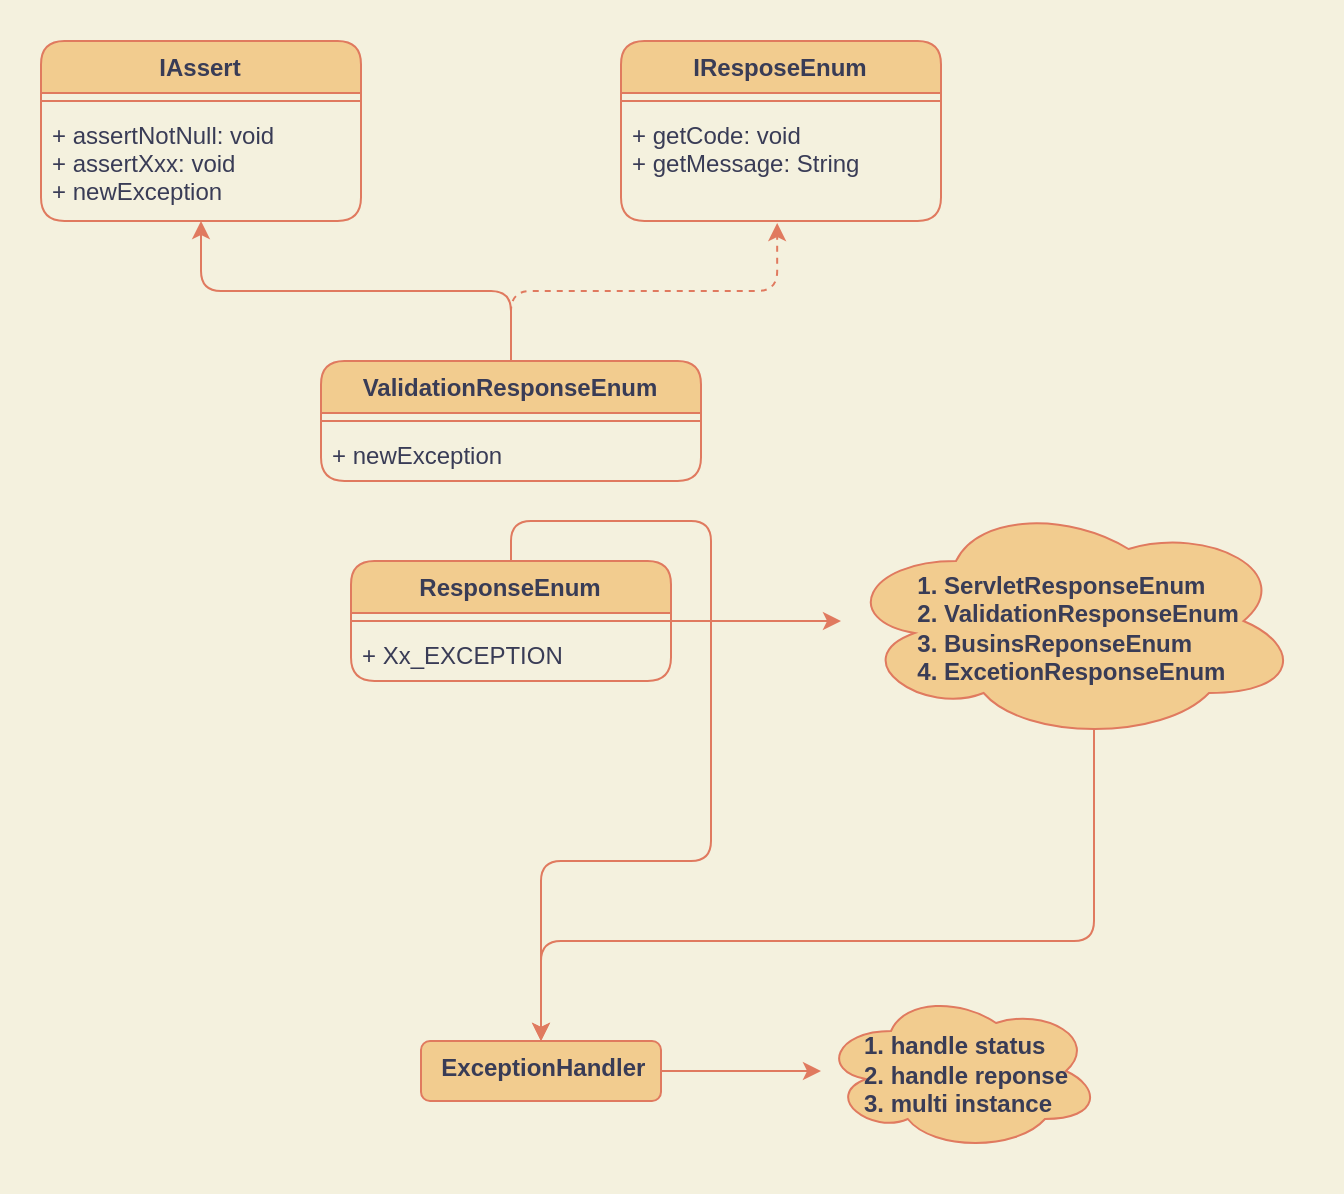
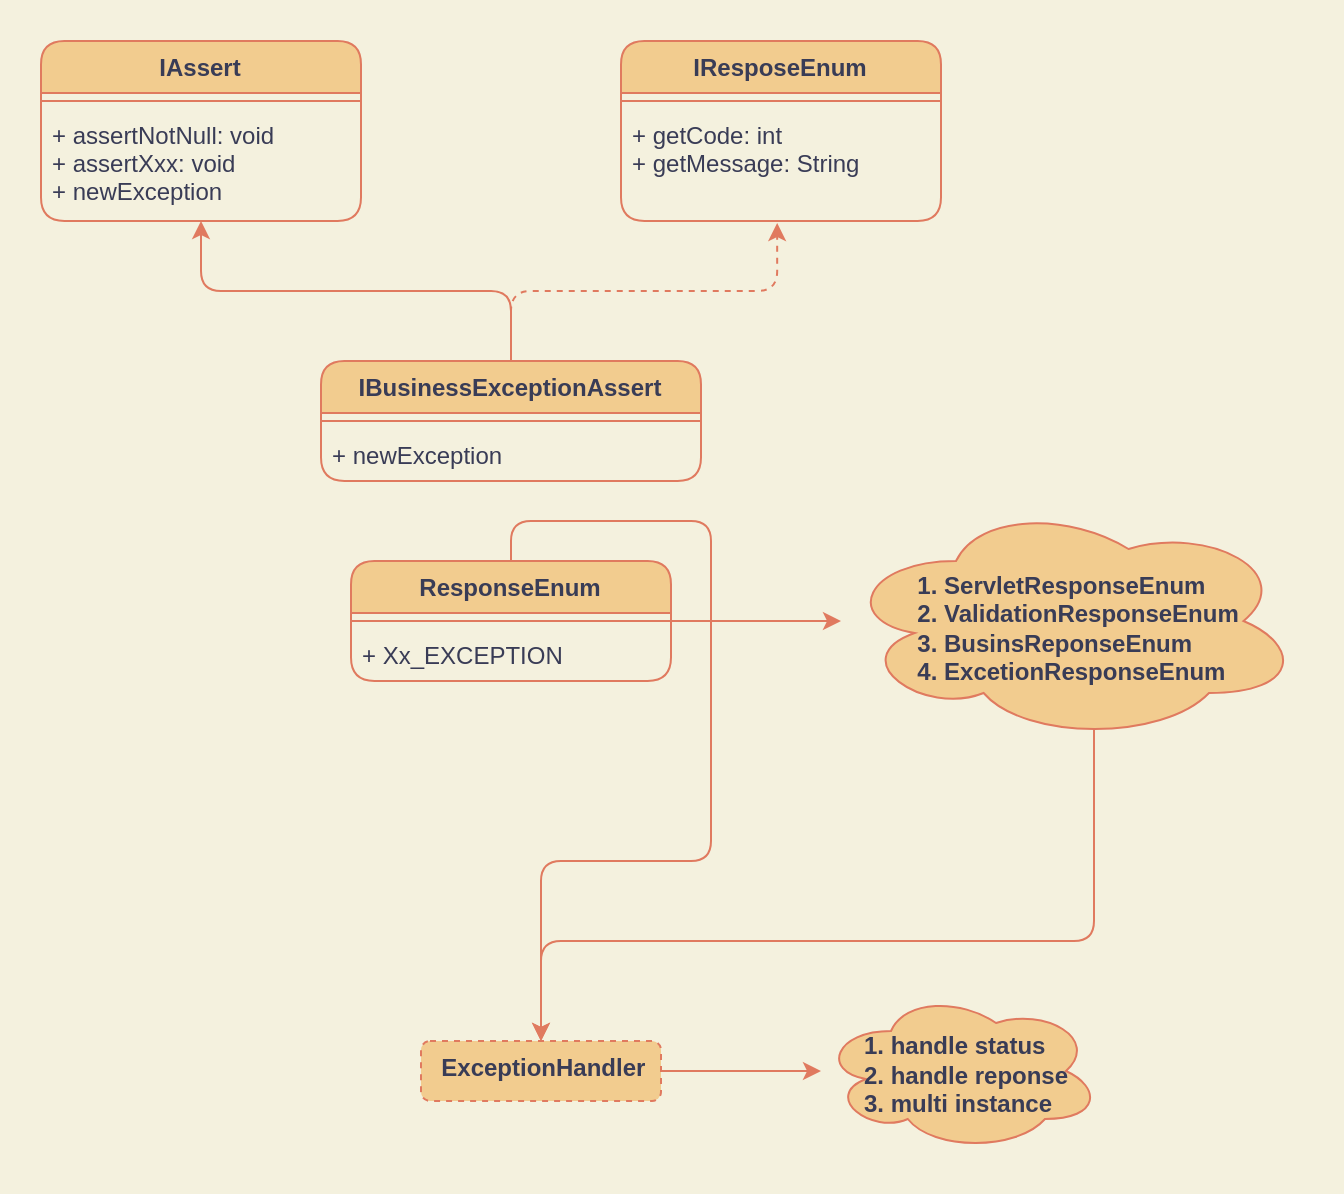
node "+ getCode: void + getMessage: String": label "+ getCode: void + getMessage: String" -> "+ getCode: int + getMessage: String"
node "ValidationResponseEnum": label "ValidationResponseEnum" -> "IBusinessExceptionAssert"
node "ExceptionHandler": style solid -> dashed
